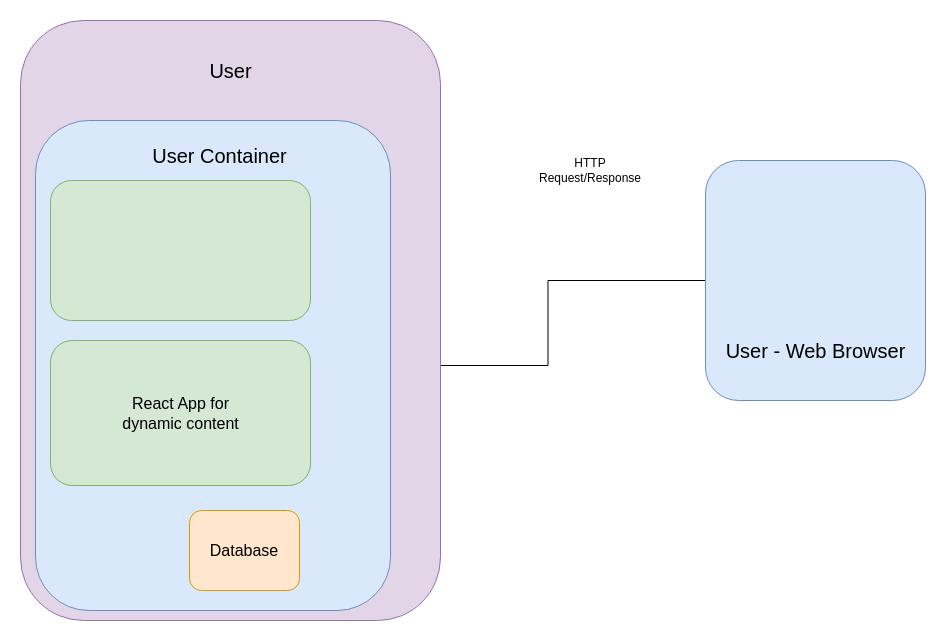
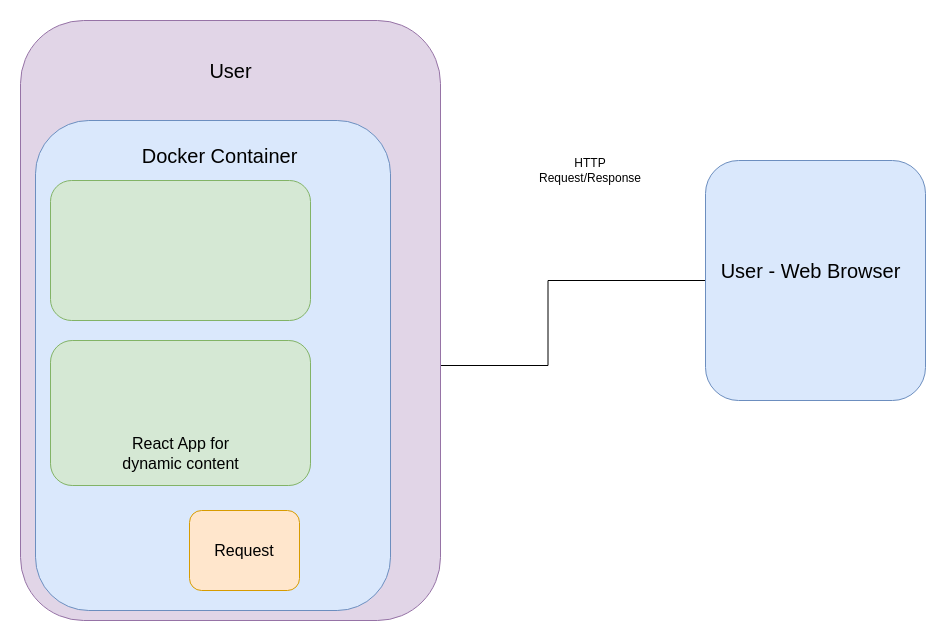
node "User Container": label "User Container" -> "Docker Container"
node "User - Web Browser": moved (816, 351) -> (811, 271)
node "React App for dynamic content": moved (181, 413) -> (181, 453)
node "Database": label "Database" -> "Request"
